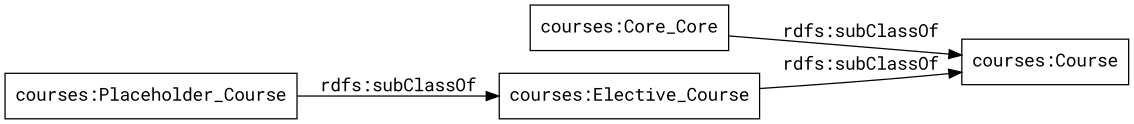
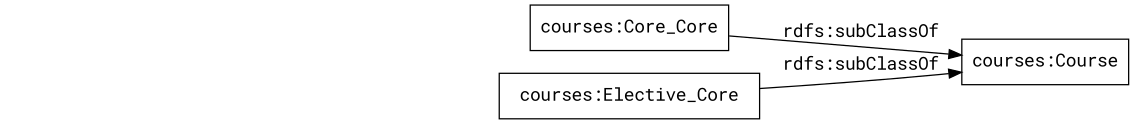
node "courses:Placeholder_Course": removed
node "courses:Elective_Course": label "courses:Elective_Course" -> "courses:Elective_Core"
